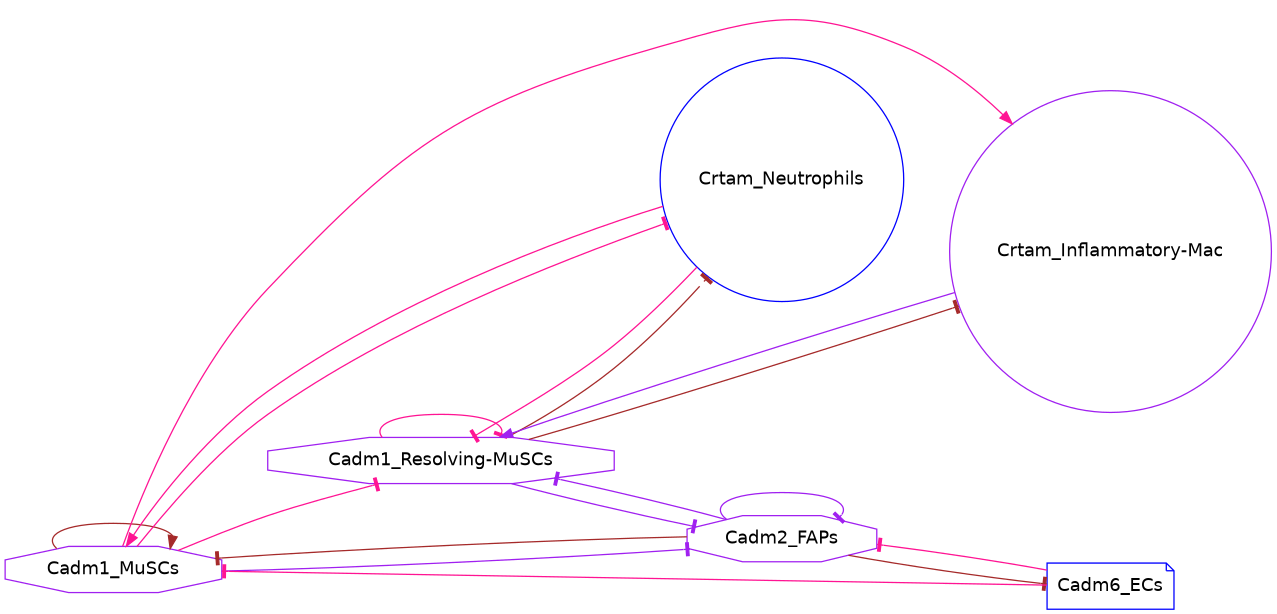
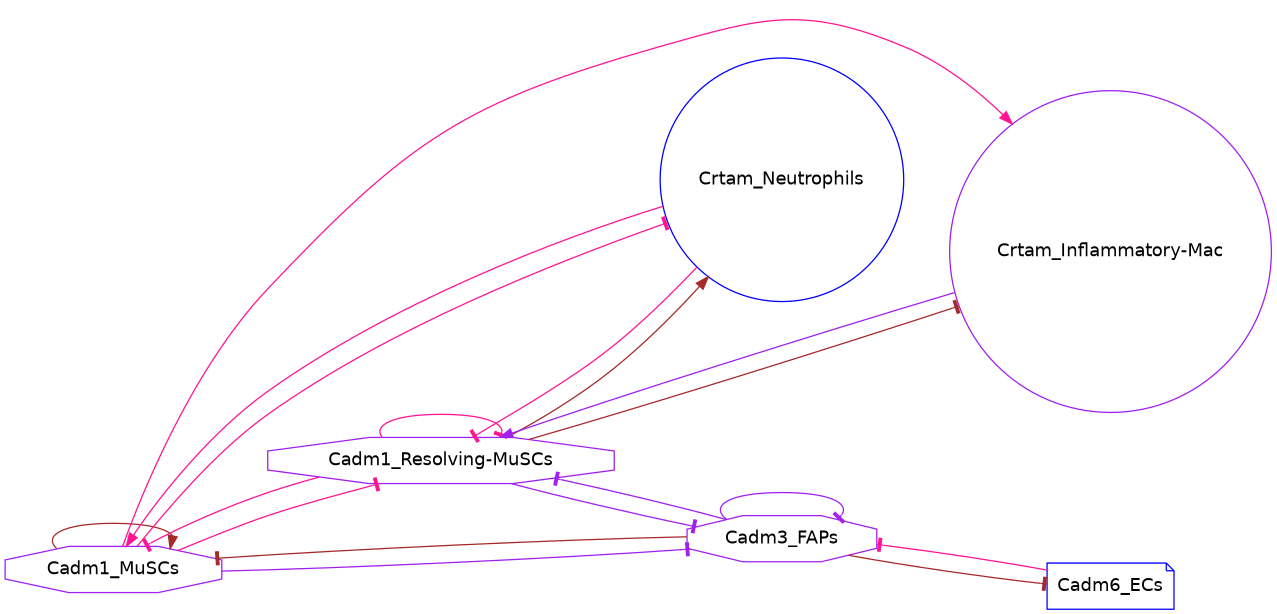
edge "Cadm1_Resolving-MuSCs" -> "Crtam_Neutrophils": arrowhead tee -> normal
node "Cadm2_FAPs": label "Cadm2_FAPs" -> "Cadm3_FAPs"
edge "Cadm6_ECs" -> "Cadm1_MuSCs": now "Cadm1_Resolving-MuSCs" -> "Cadm1_MuSCs"
